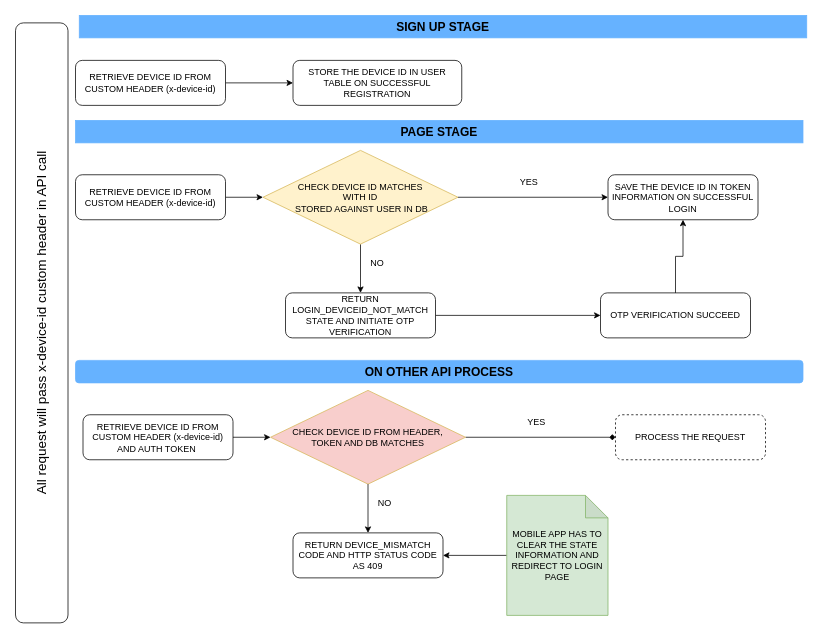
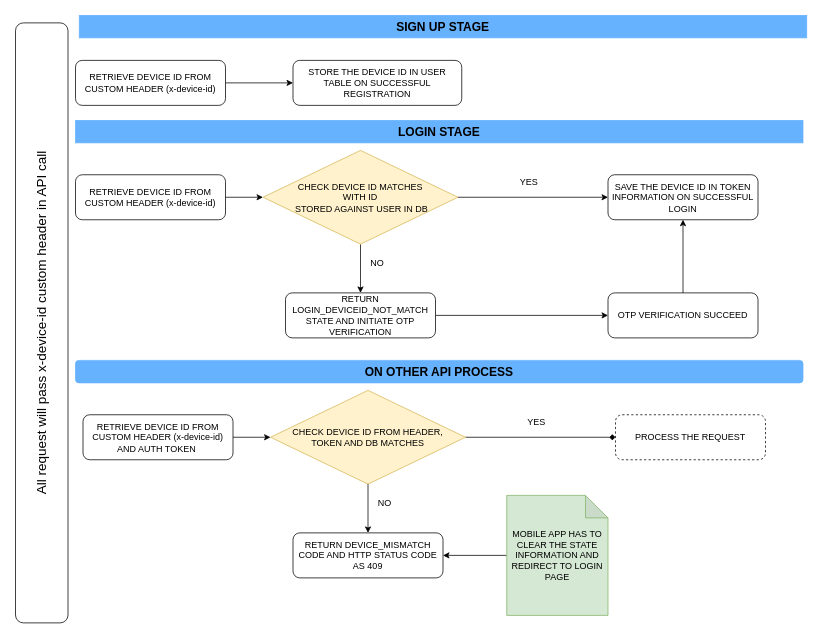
node "PAGE STAGE": label "PAGE STAGE" -> "LOGIN STAGE"
node "OTP VERIFICATION SUCCEED": moved (675, 315) -> (683, 315)
node "CHECK DEVICE ID FROM HEADER, TOKEN AND DB MATCHES": fillcolor #f8cecc -> #fff2cc
